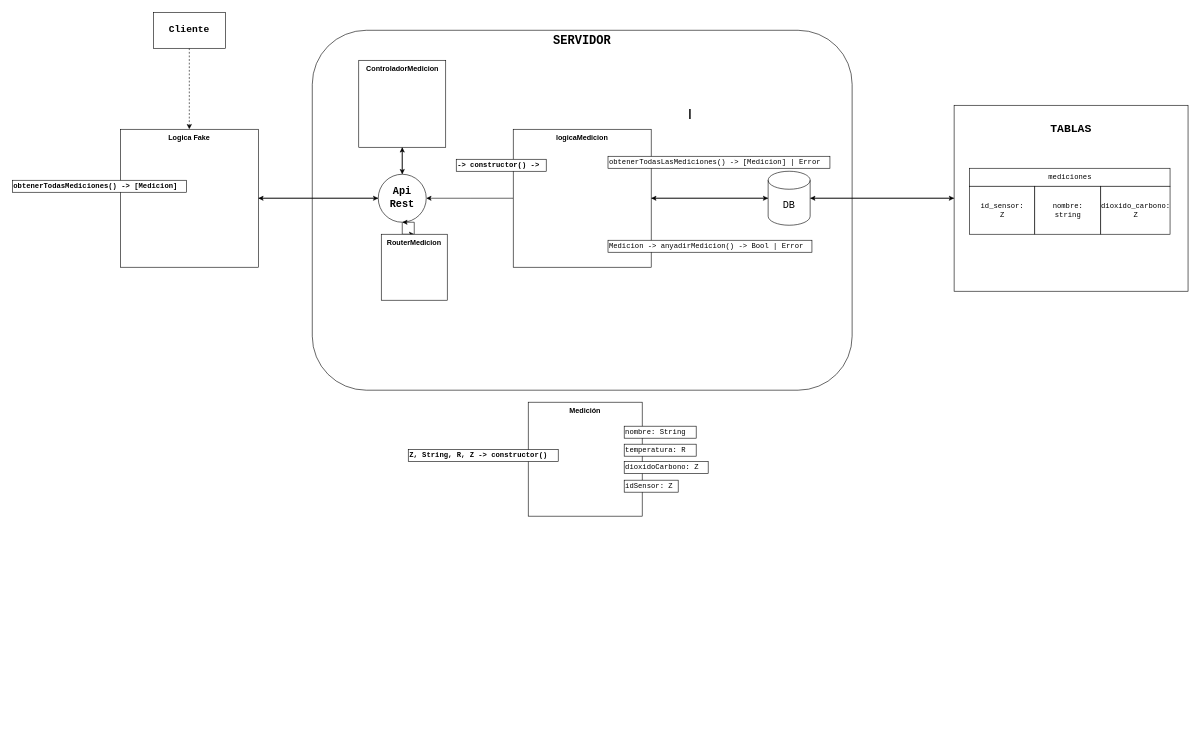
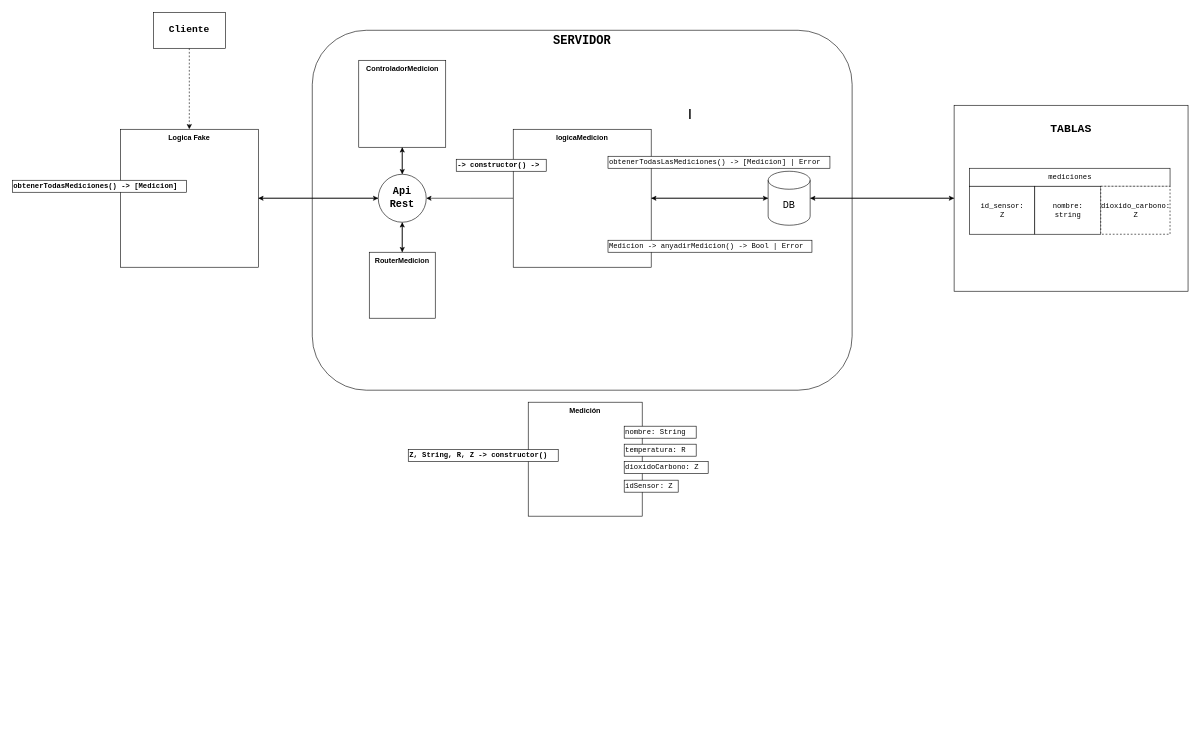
node "dioxido_carbono: Z": style solid -> dashed
node "RouterMedicion": moved (414, 267) -> (402, 285)
